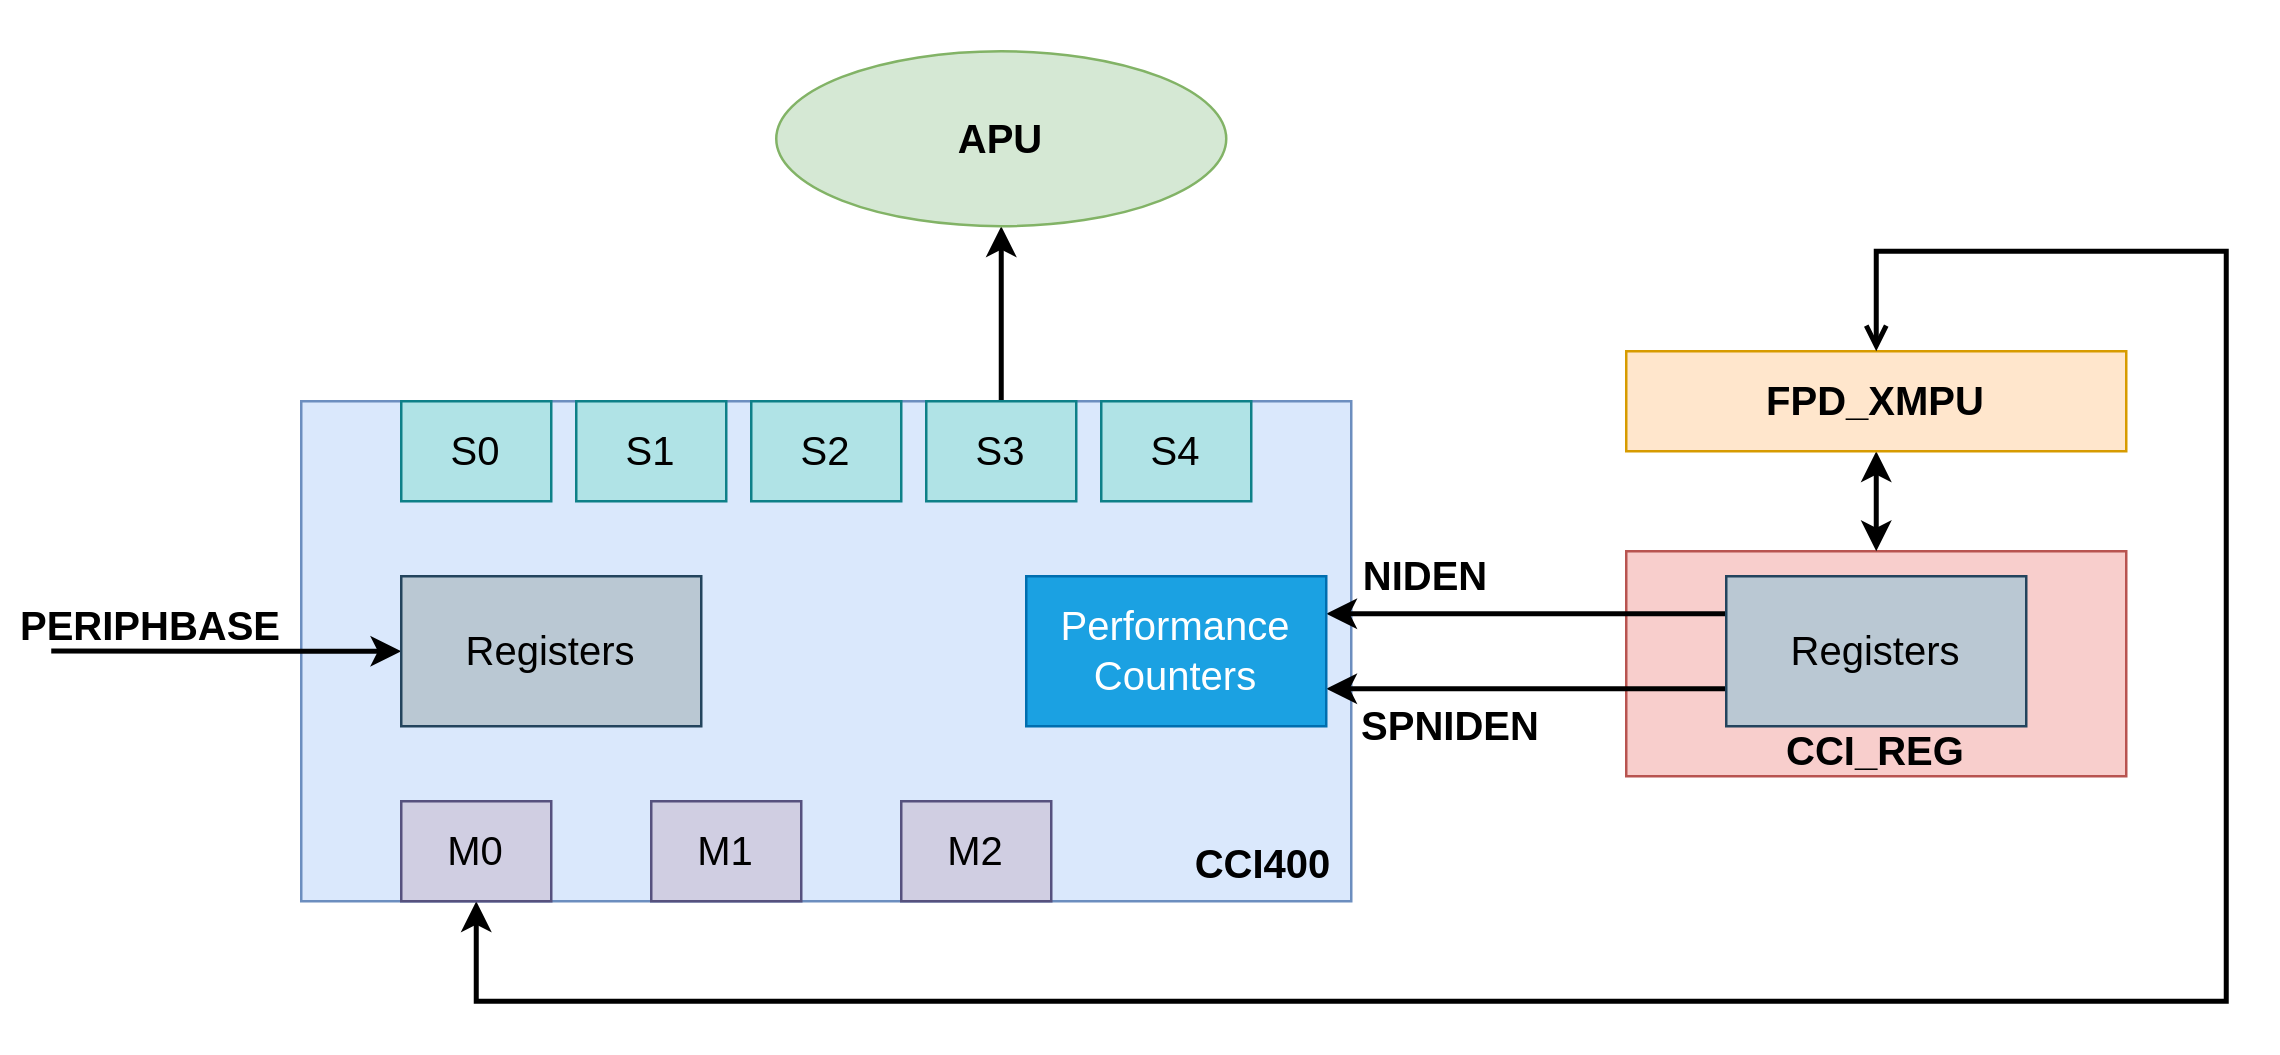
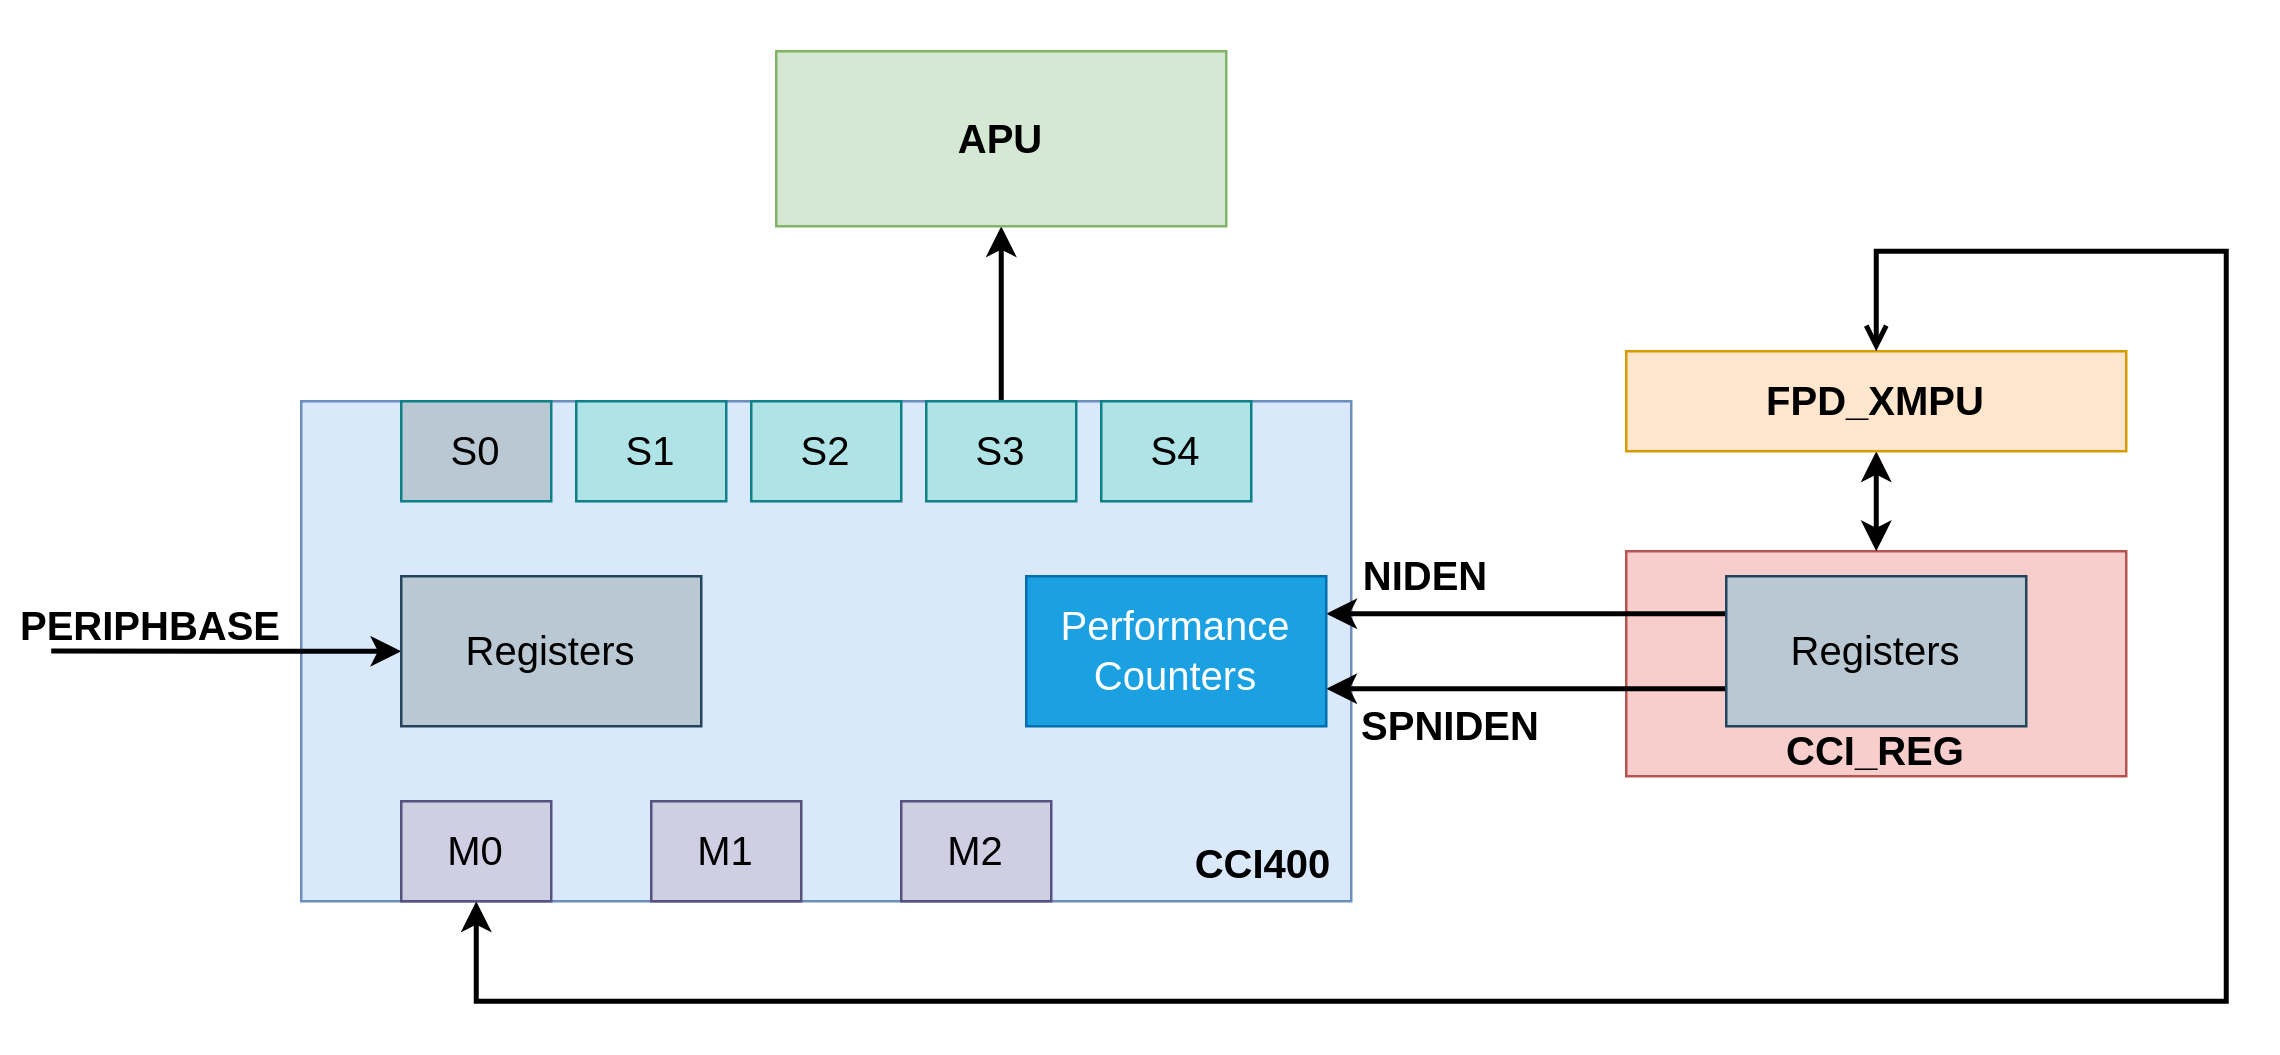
node "APU": shape ellipse -> rectangle
node "S0": fillcolor #b0e3e6 -> #bac8d3
